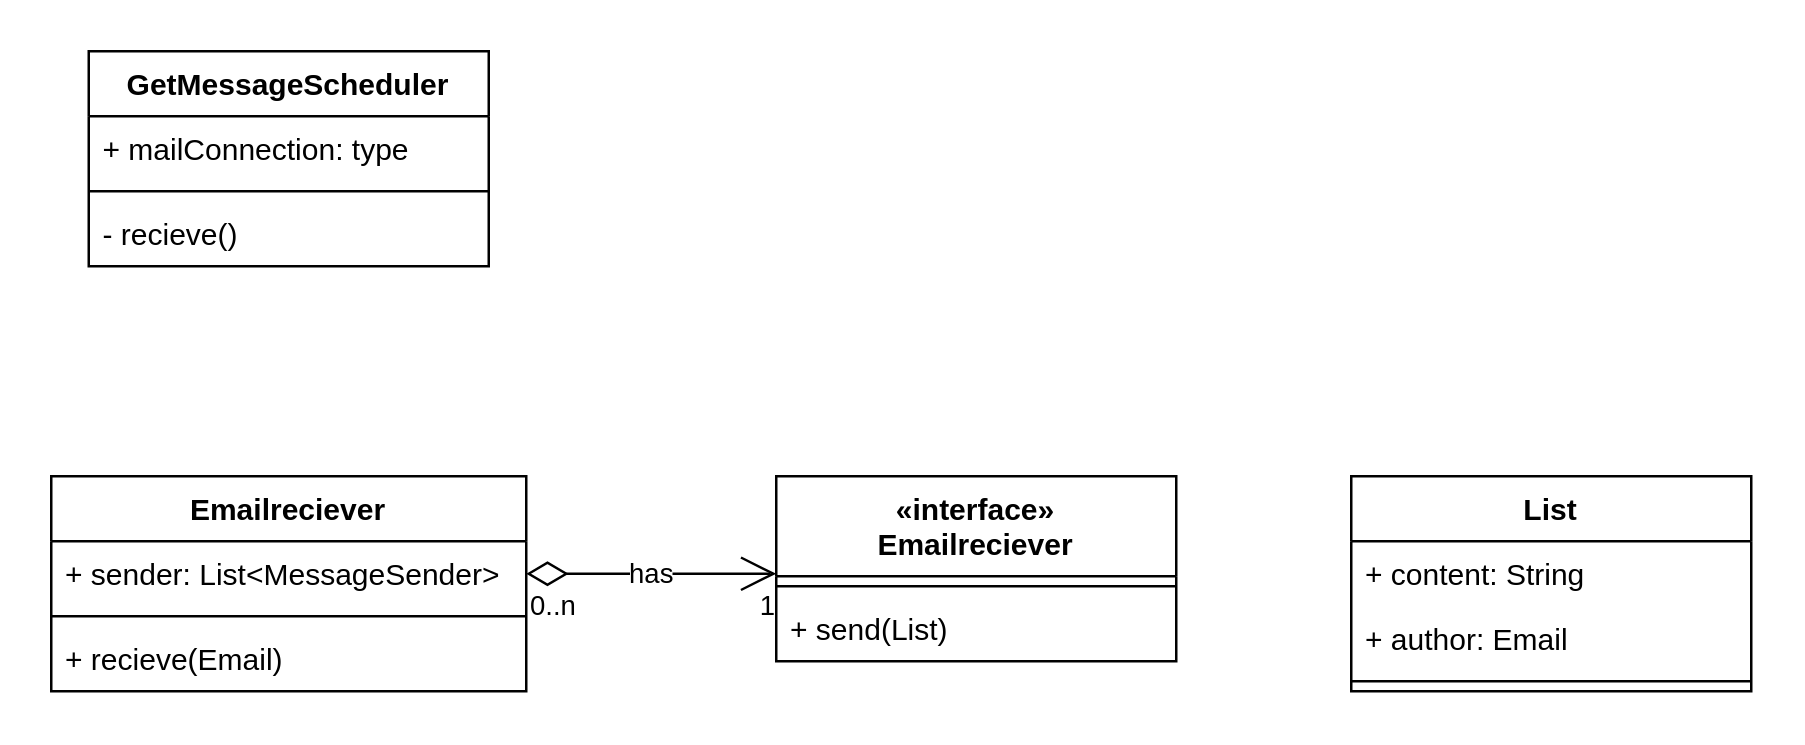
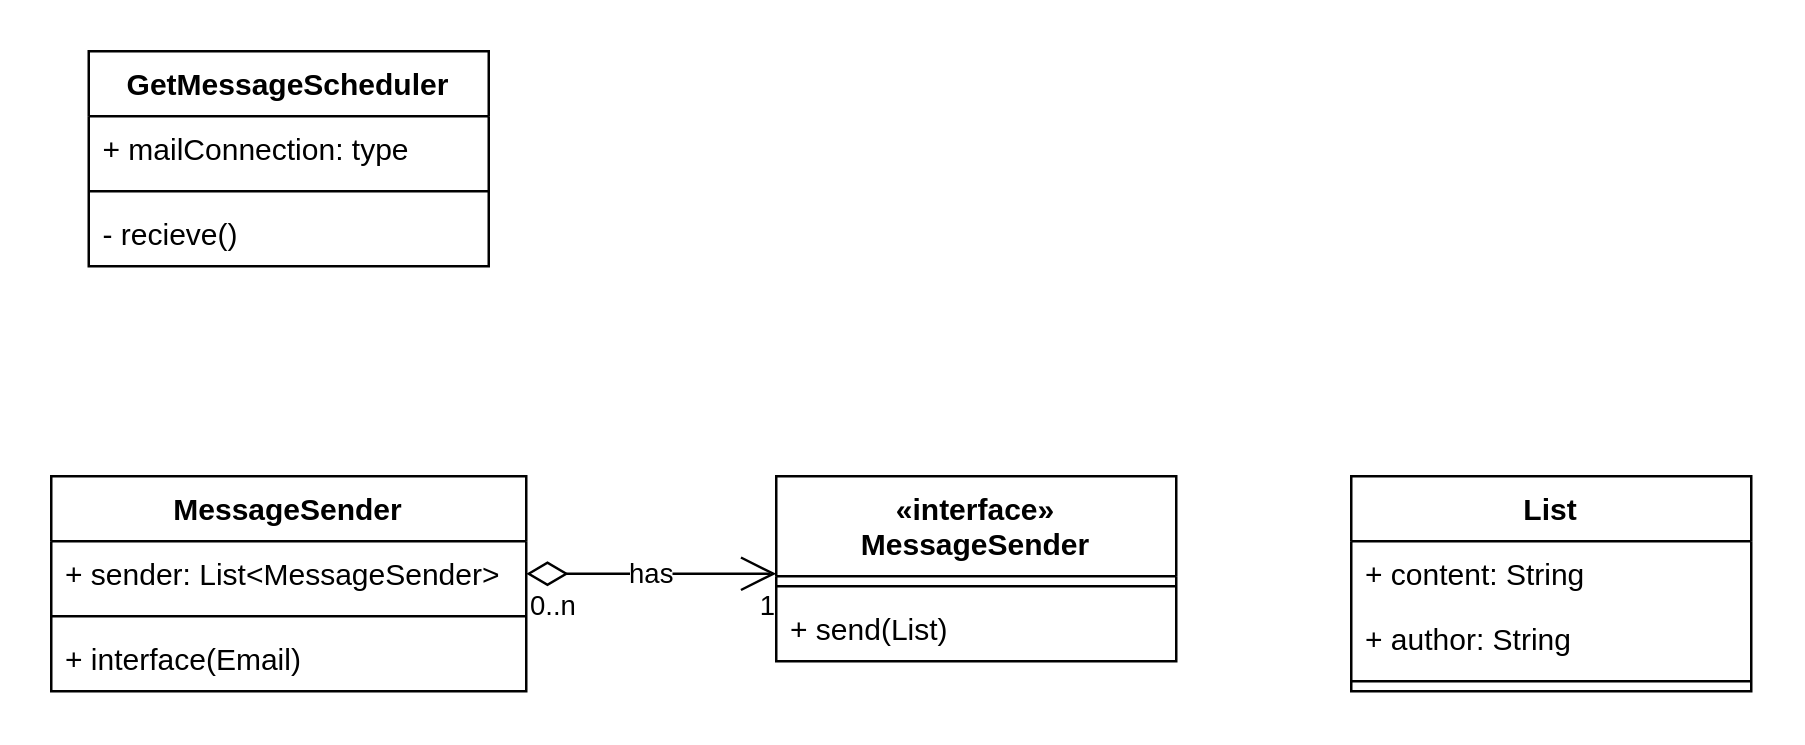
node "Emailreciever": label "Emailreciever" -> "MessageSender"
node "«interface» Emailreciever": label "«interface» Emailreciever" -> "«interface» MessageSender"
node "+ author: Email": label "+ author: Email" -> "+ author: String"
node "+ recieve(Email)": label "+ recieve(Email)" -> "+ interface(Email)"
